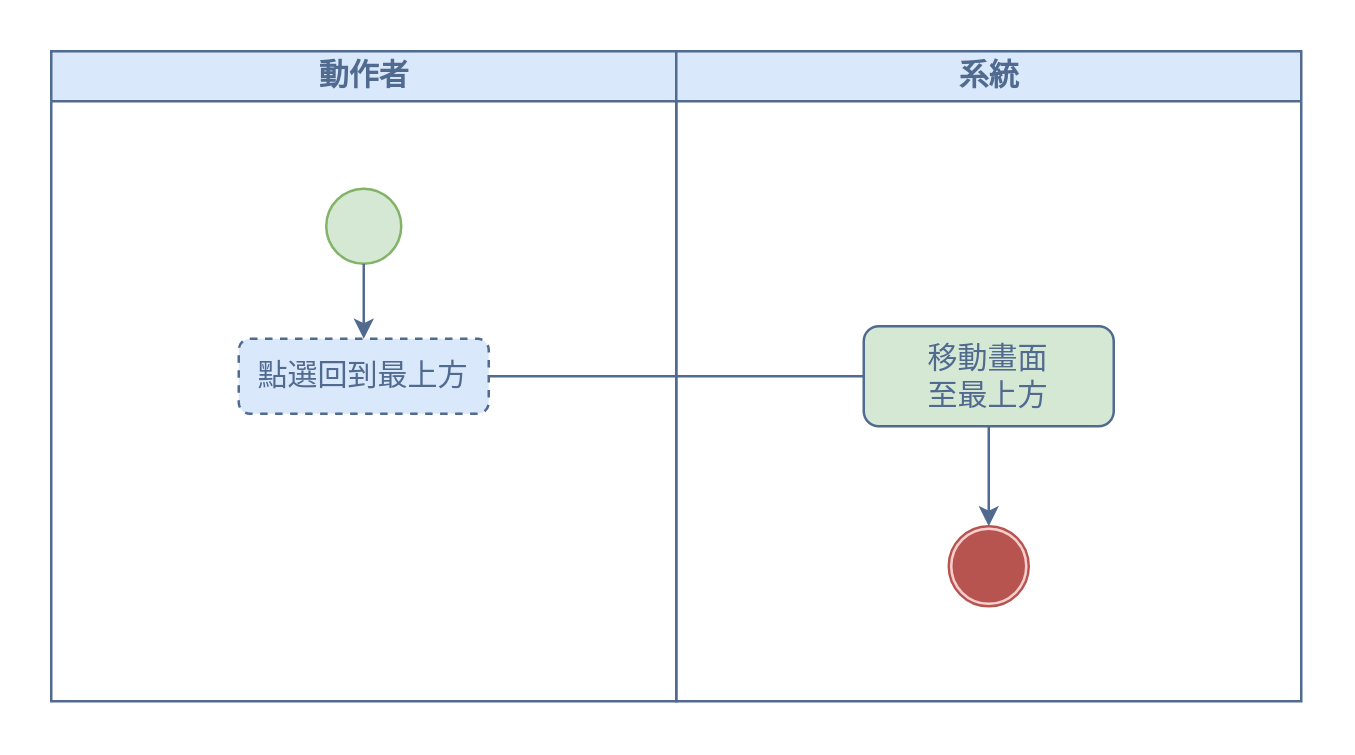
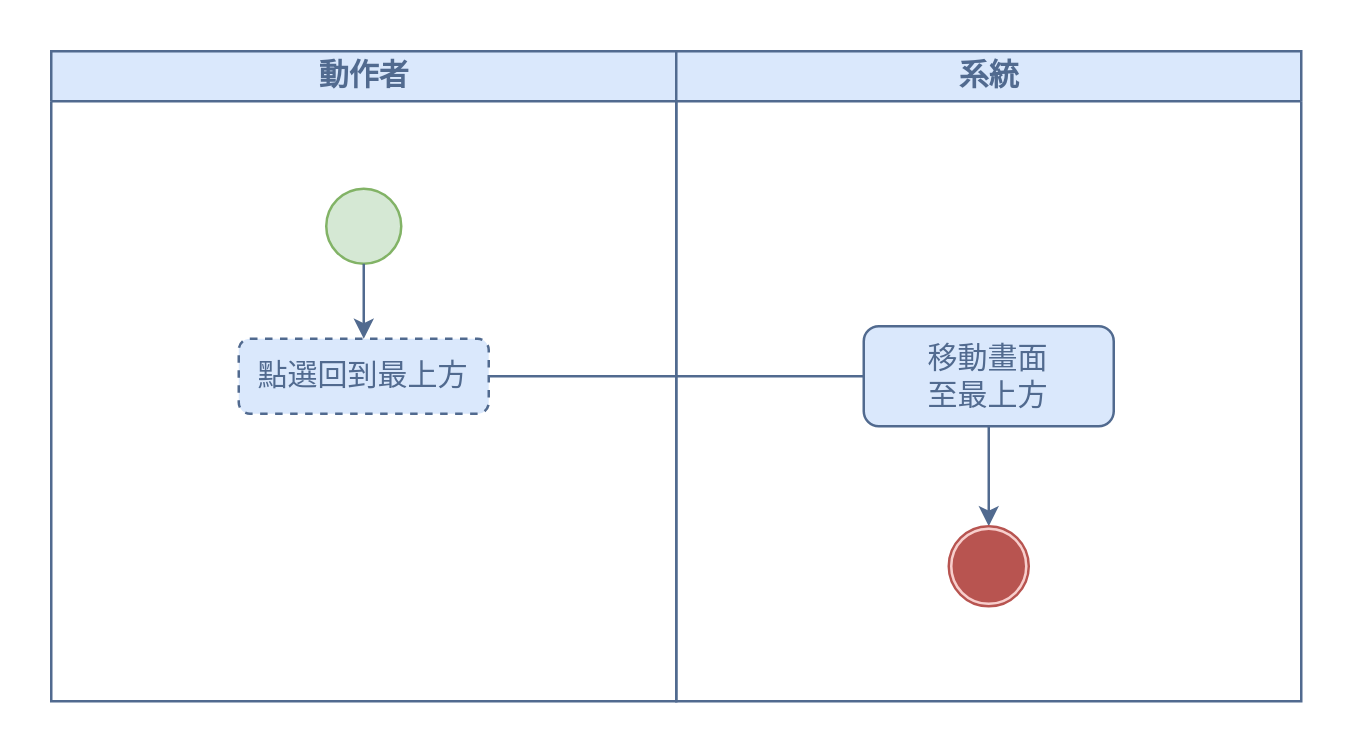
node "移動畫面 至最上方": fillcolor #d5e8d4 -> #dae8fc
